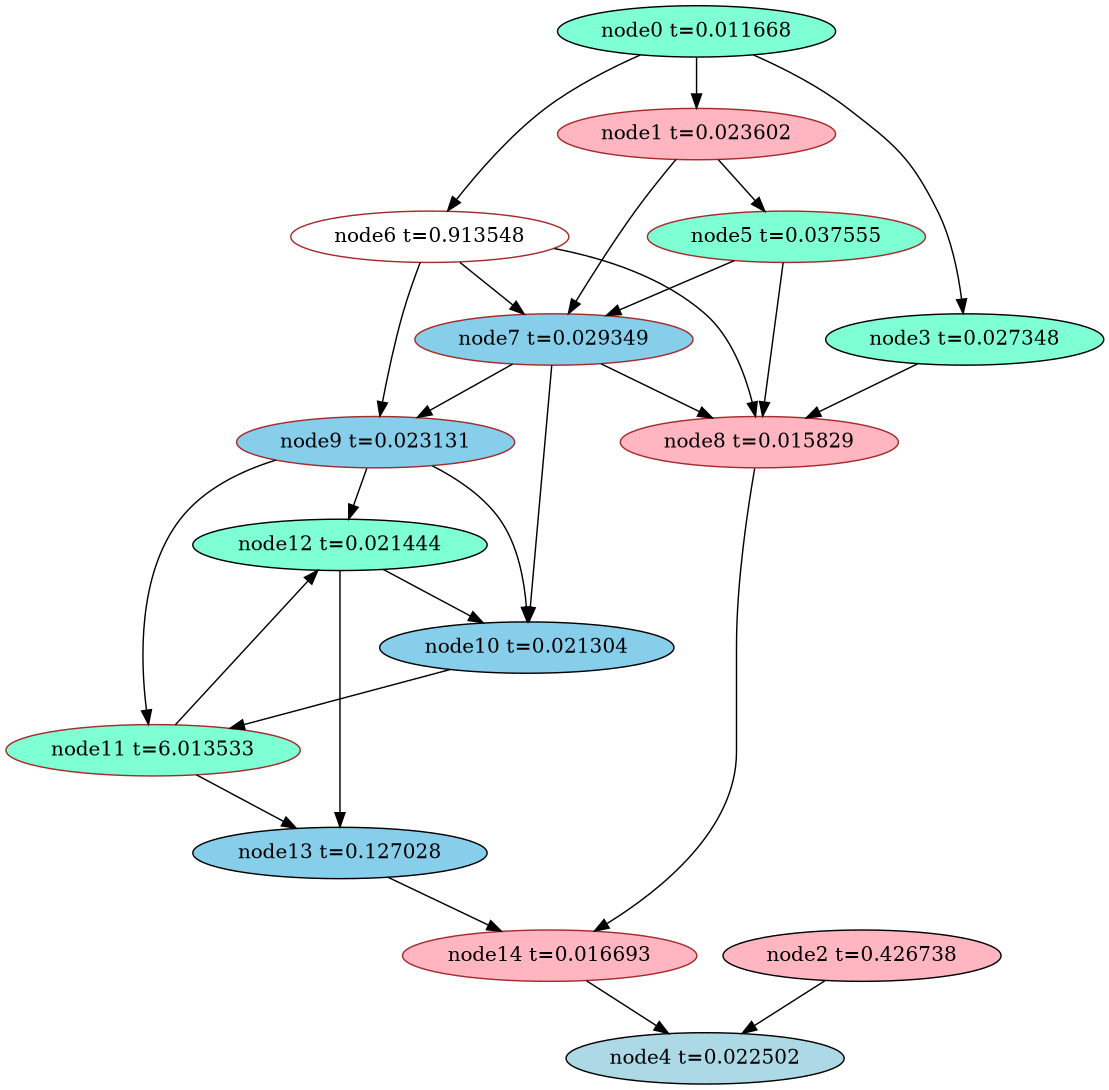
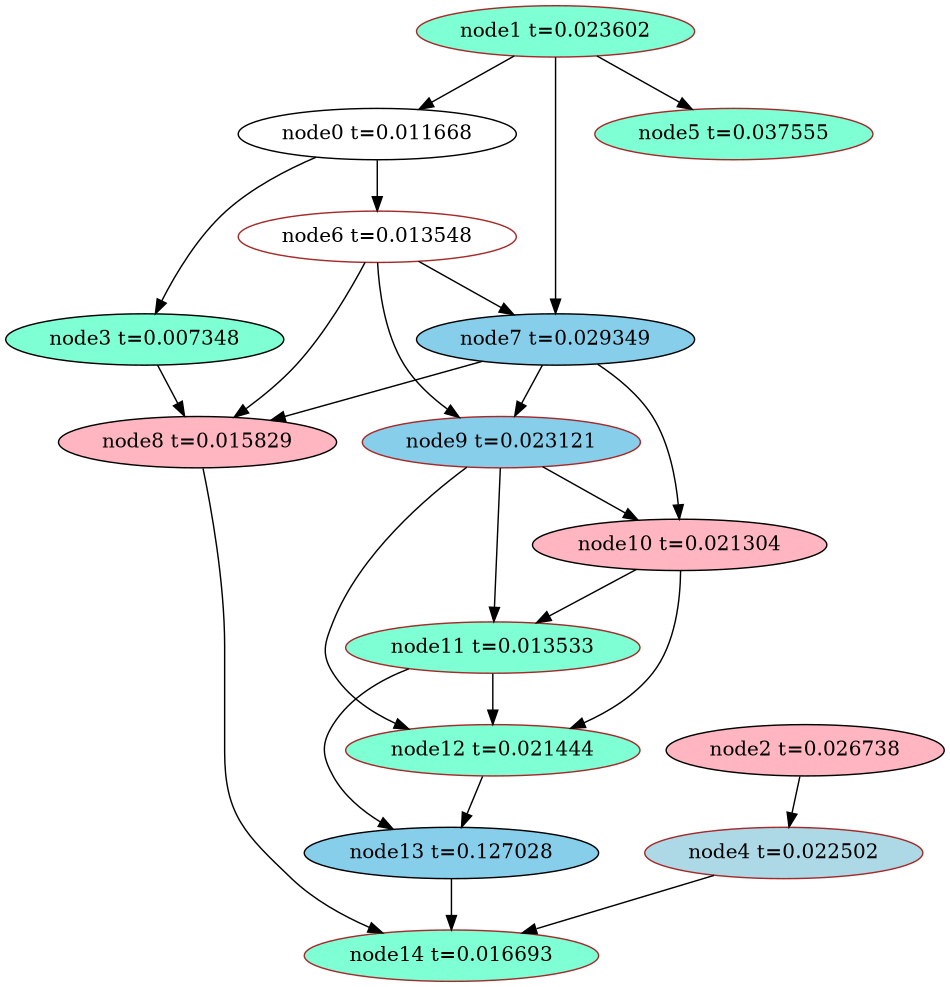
node "node0 t=0.011668": fillcolor aquamarine -> white
edge "node0 t=0.011668" -> "node1 t=0.023602": reversed
node "node1 t=0.023602": fillcolor lightpink -> aquamarine
node "node6 t=0.913548": label "node6 t=0.913548" -> "node6 t=0.013548"
edge "node5 t=0.037555" -> "node7 t=0.029349": removed
edge "node5 t=0.037555" -> "node8 t=0.015829": removed
node "node7 t=0.029349": color brown -> black
node "node3 t=0.027348": label "node3 t=0.027348" -> "node3 t=0.007348"
node "node9 t=0.023131": label "node9 t=0.023131" -> "node9 t=0.023121"
node "node8 t=0.015829": color brown -> black
node "node12 t=0.021444": color black -> brown
edge "node12 t=0.021444" -> "node10 t=0.021304": reversed
node "node10 t=0.021304": fillcolor skyblue -> lightpink
node "node11 t=6.013533": label "node11 t=6.013533" -> "node11 t=0.013533"
node "node14 t=0.016693": fillcolor lightpink -> aquamarine
node "node2 t=0.426738": label "node2 t=0.426738" -> "node2 t=0.026738"
edge "node14 t=0.016693" -> "node4 t=0.022502": reversed
node "node4 t=0.022502": color black -> brown
